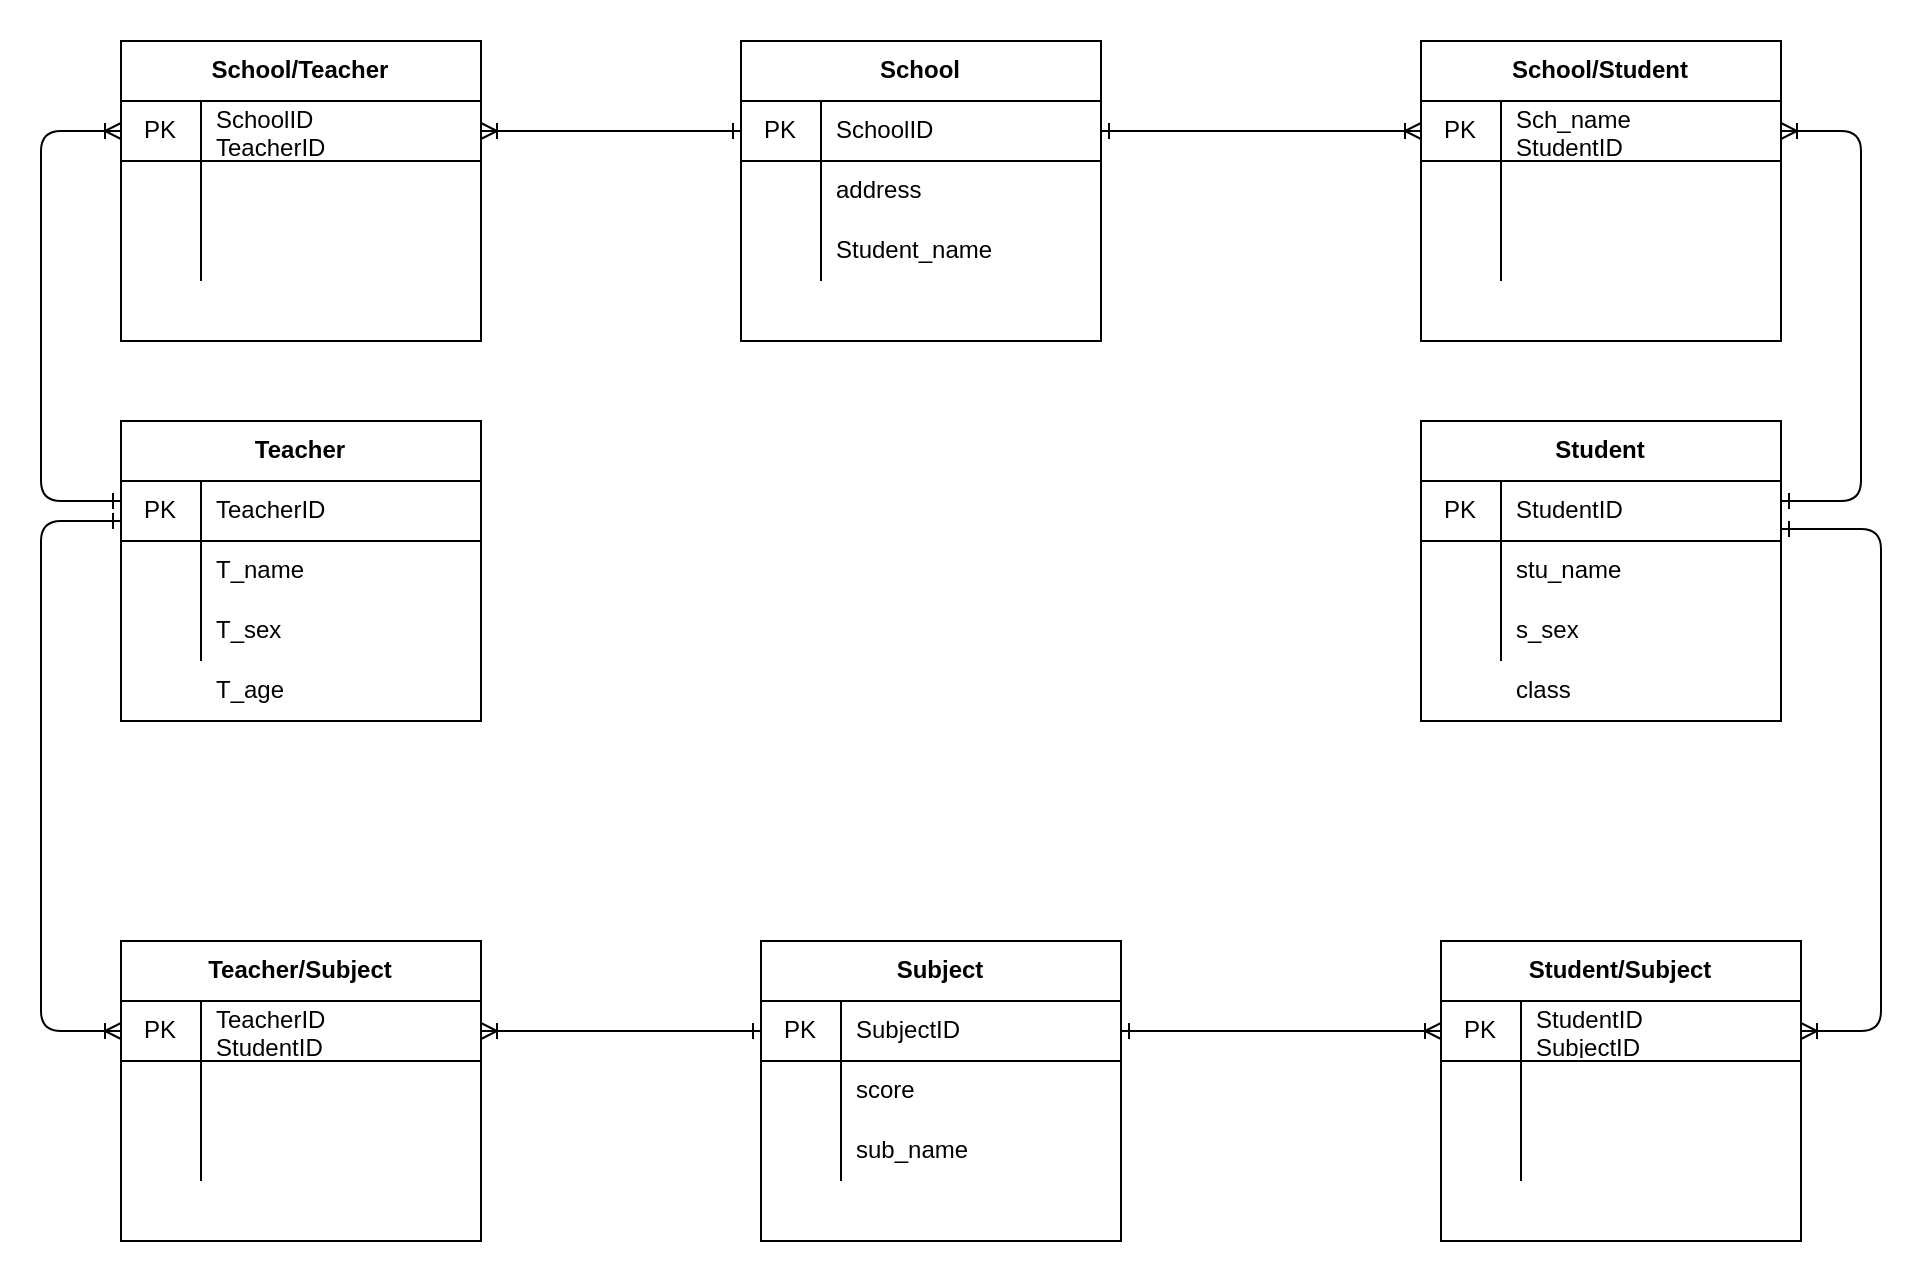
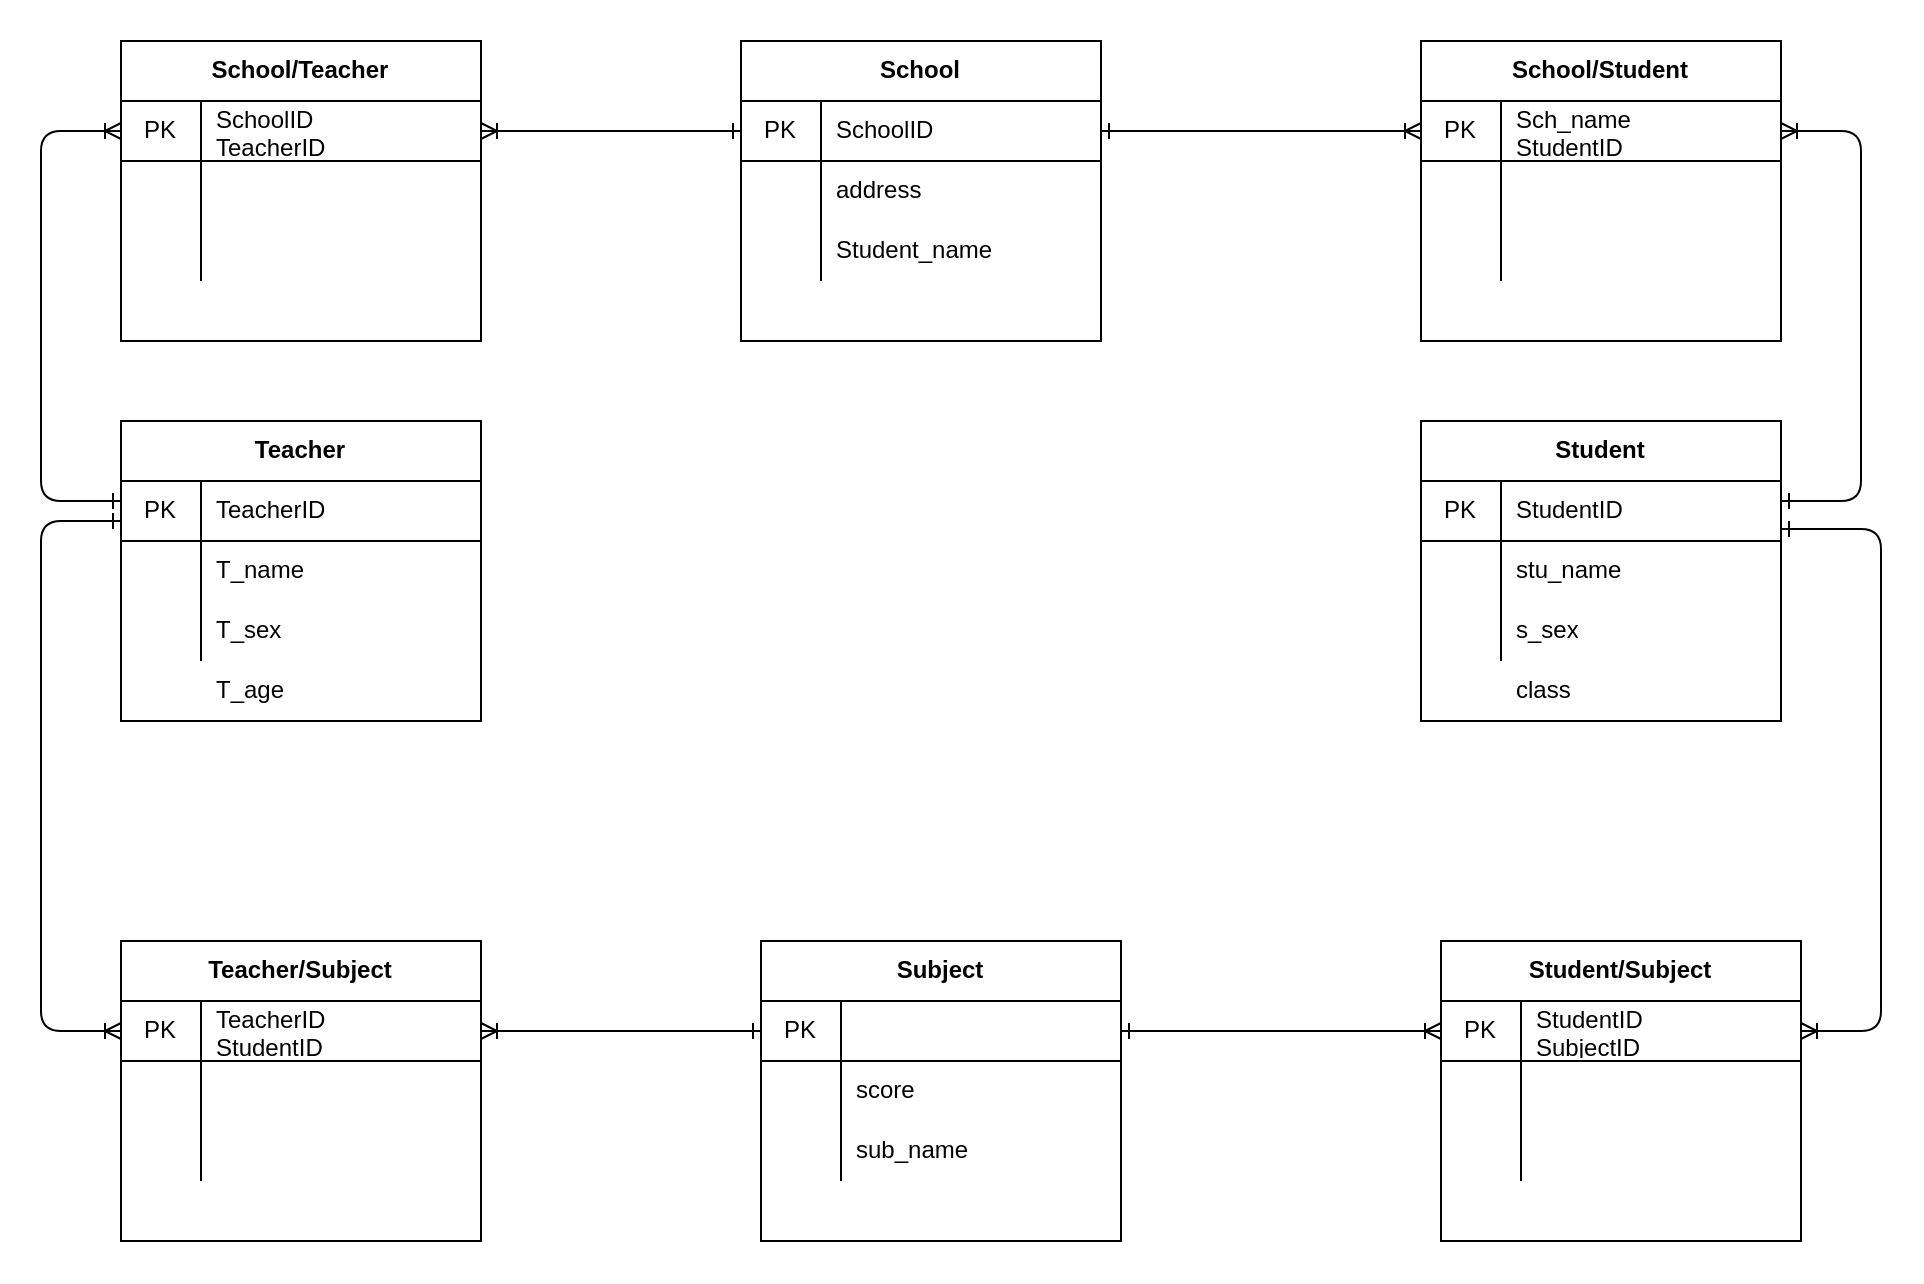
node "SubjectID": removed
